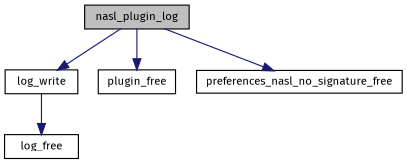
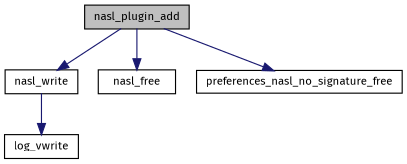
node "nasl_plugin_log": label "nasl_plugin_log" -> "nasl_plugin_add"
node "log_write": label "log_write" -> "nasl_write"
node "plugin_free": label "plugin_free" -> "nasl_free"
node "log_free": label "log_free" -> "log_vwrite"
